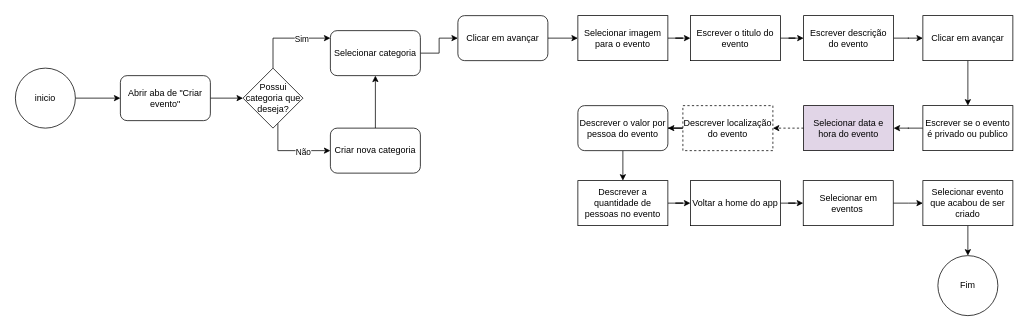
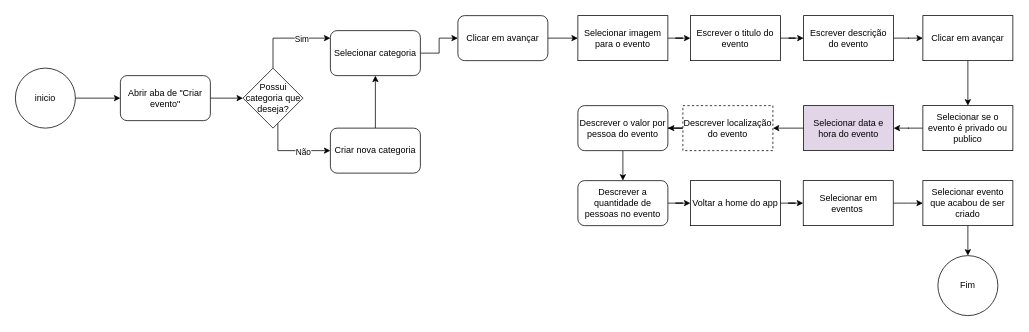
edge "Selecionar data e hora do evento" -> "Descrever localização do evento": style dashed -> solid
node "Escrever se o evento é privado ou publico": label "Escrever se o evento é privado ou publico" -> "Selecionar se o evento é privado ou publico"
node "Descrever a quantidade de pessoas no evento": shape rectangle -> rounded rectangle
